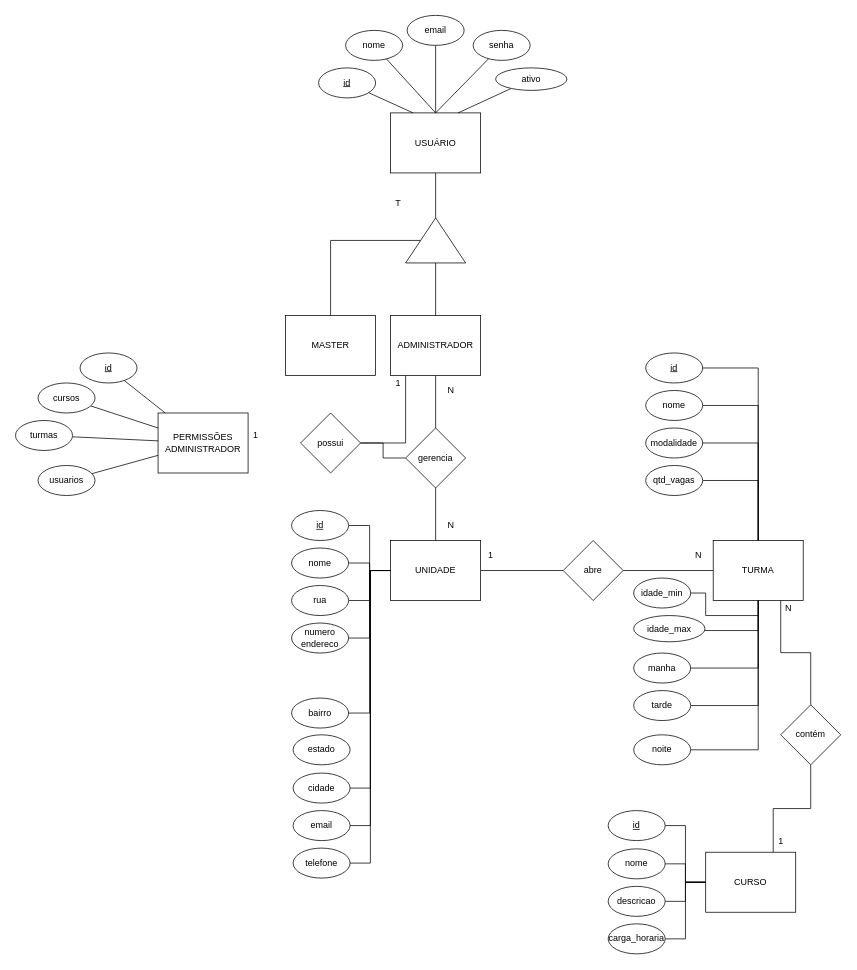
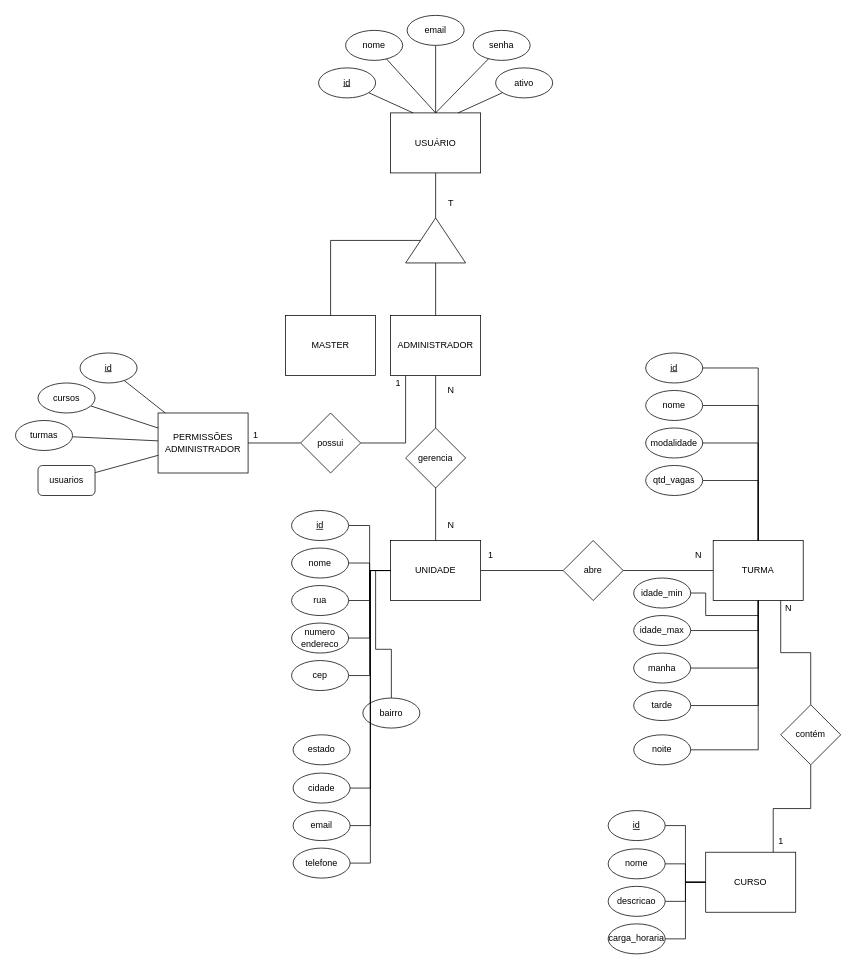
node "ativo": size 71x23 -> 57x30
node "T": moved (398, 203) -> (450, 203)
edge "possui" -- "gerencia": now "possui" -- "PERMISSÕES ADMINISTRADOR"
node "usuarios": shape ellipse -> rounded rectangle
node "idade_max": size 71x26 -> 57x30
node "cep": added
edge "UNIDADE" -- "cep": added
node "bairro": moved (320, 713) -> (391, 713)
